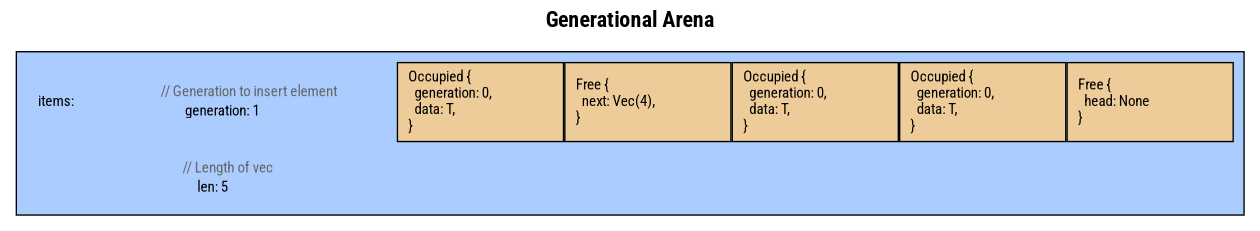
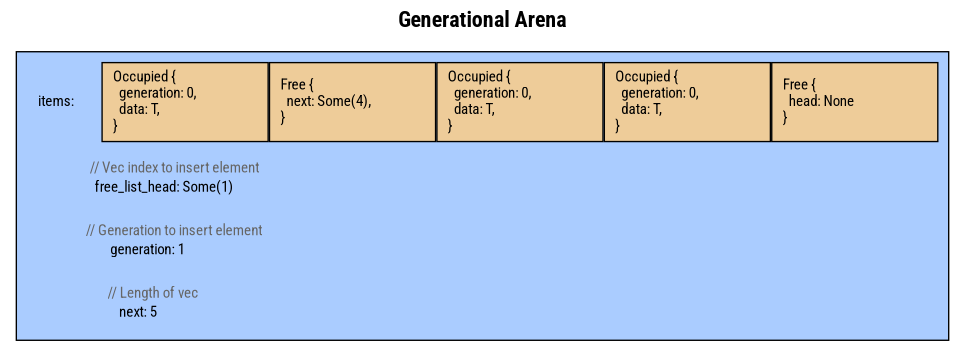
node "Free { next: Vec(4), }": label "Free { next: Vec(4), }" -> "Free { next: Some(4), }"
node "// Vec index to insert element": added
node "// Length of vec": text "len: 5" -> "next: 5"
